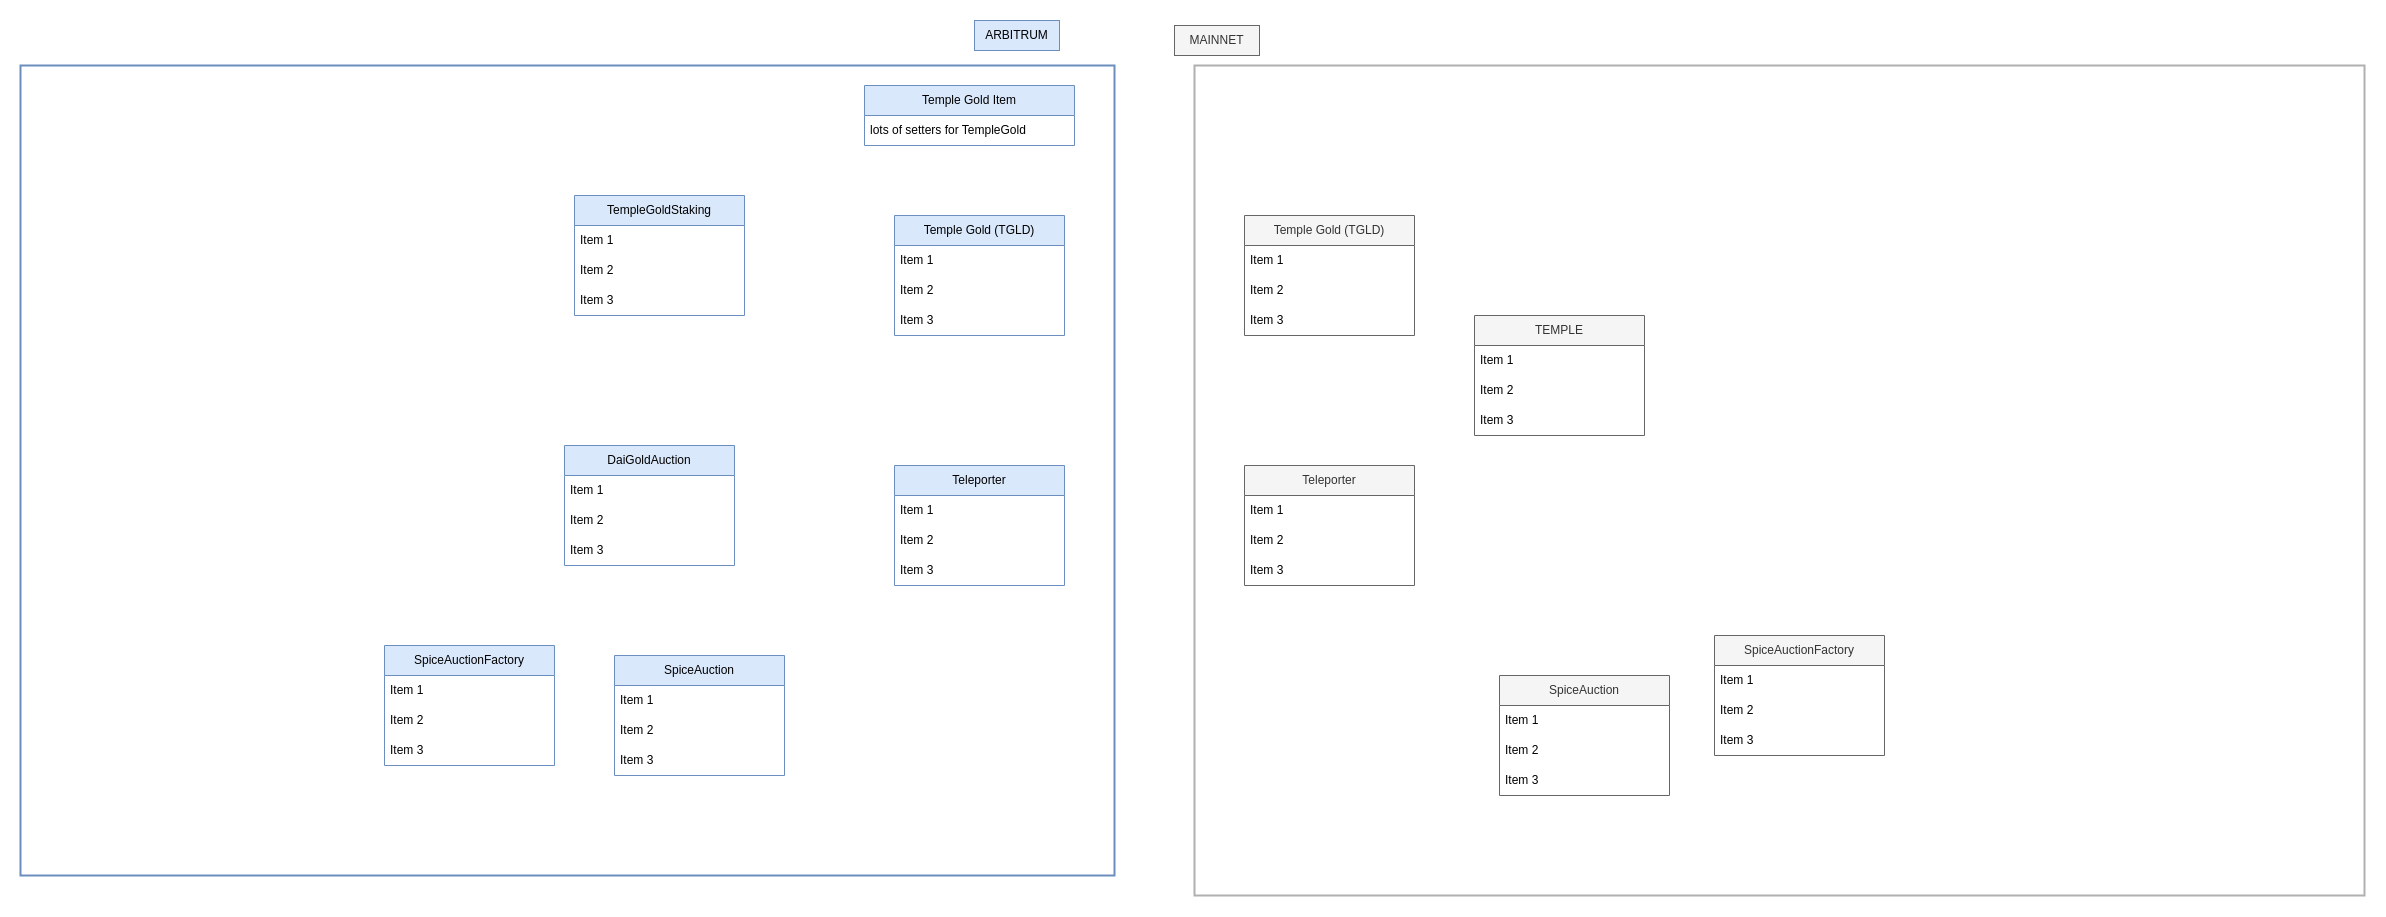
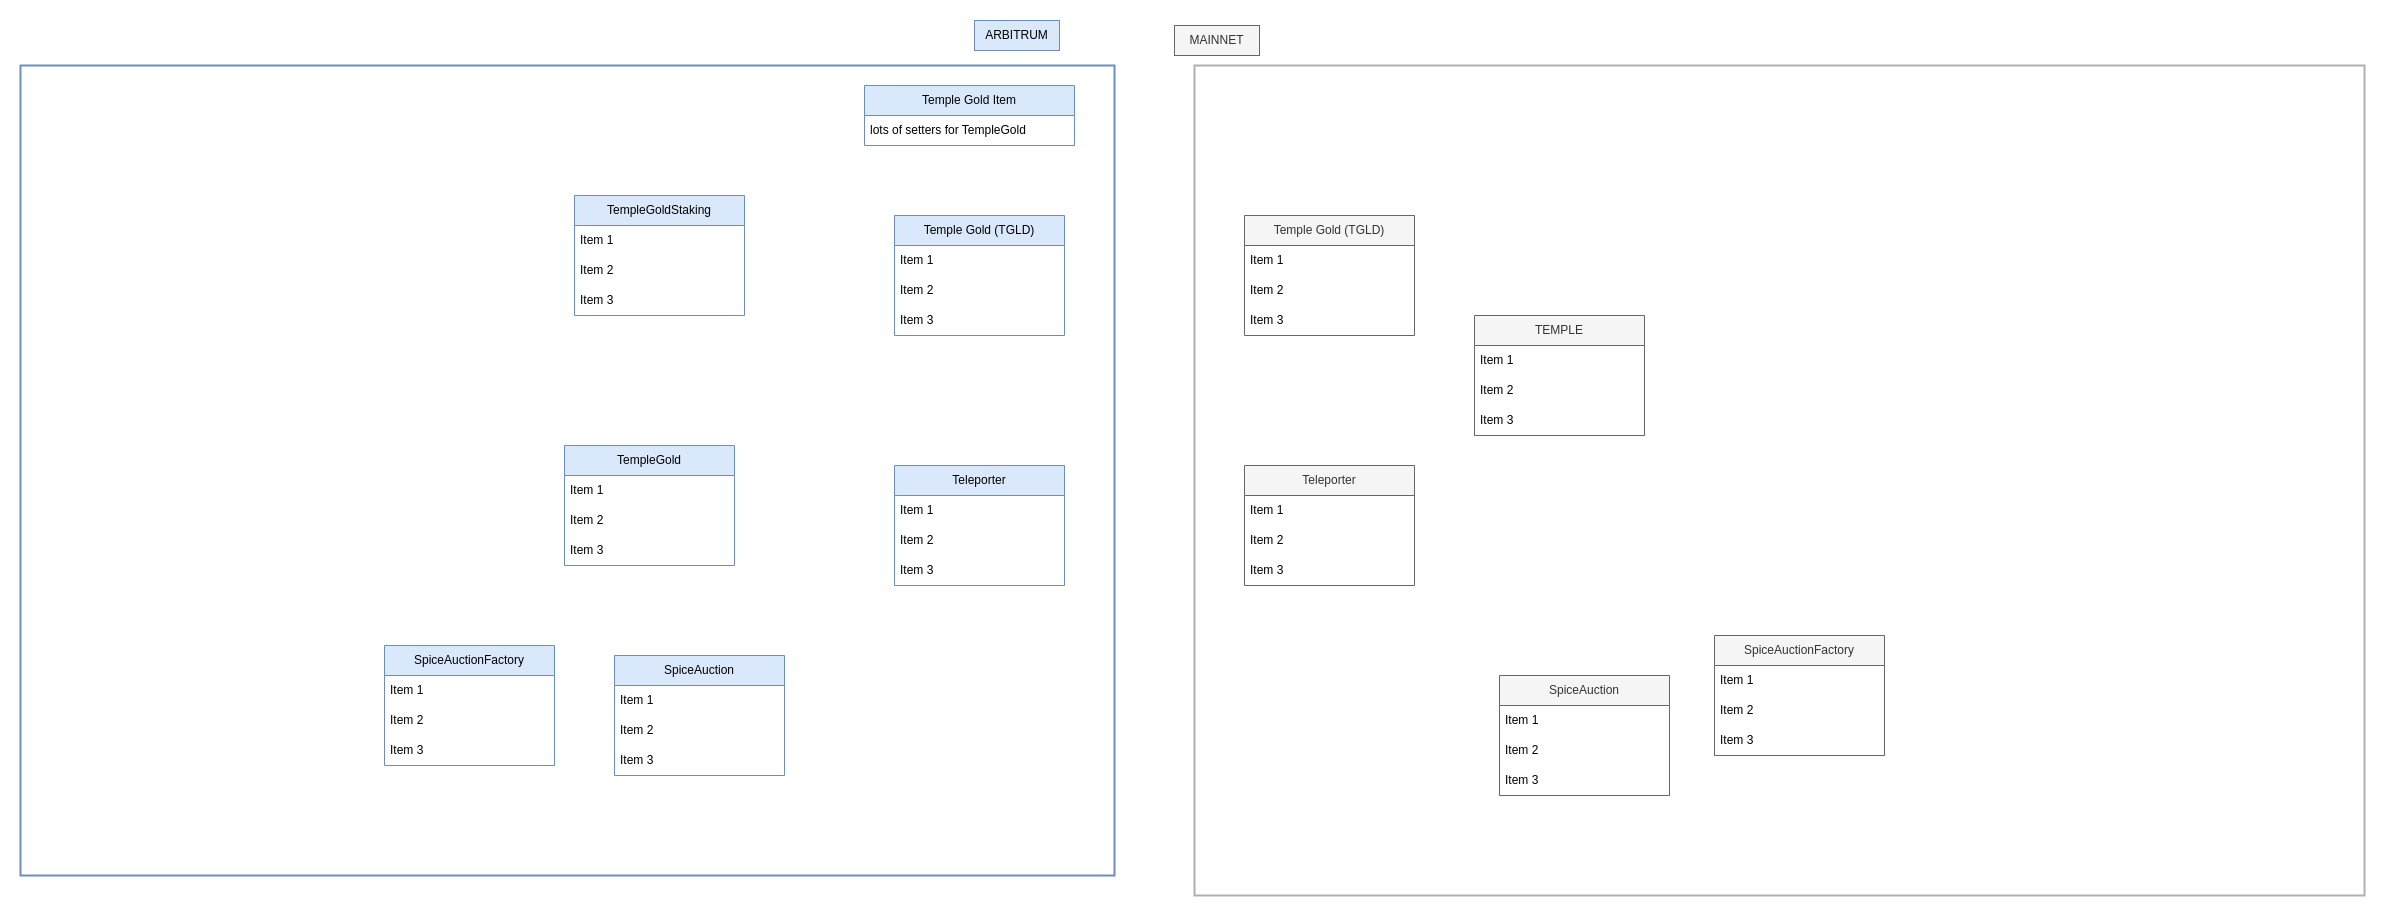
node "DaiGoldAuction": label "DaiGoldAuction" -> "TempleGold"
